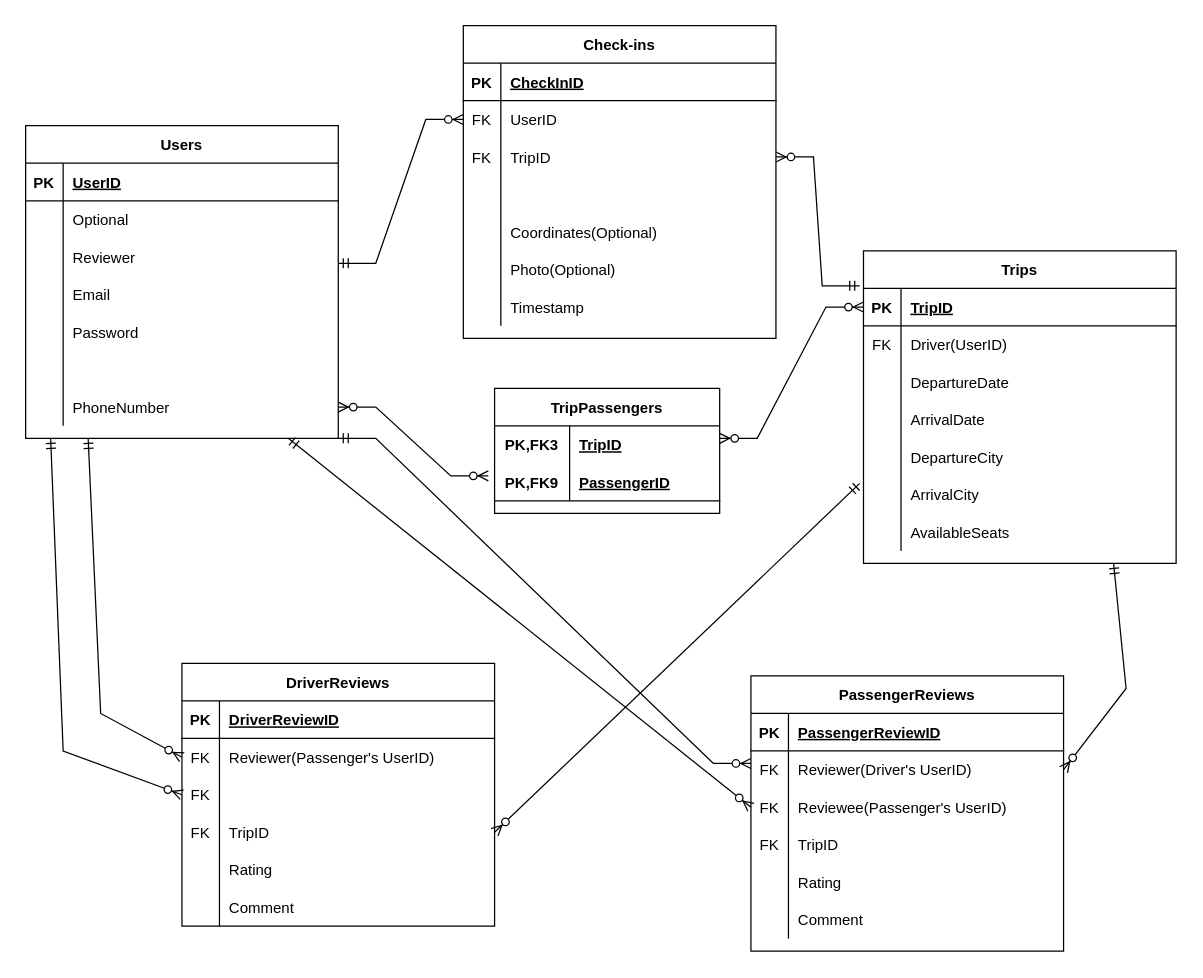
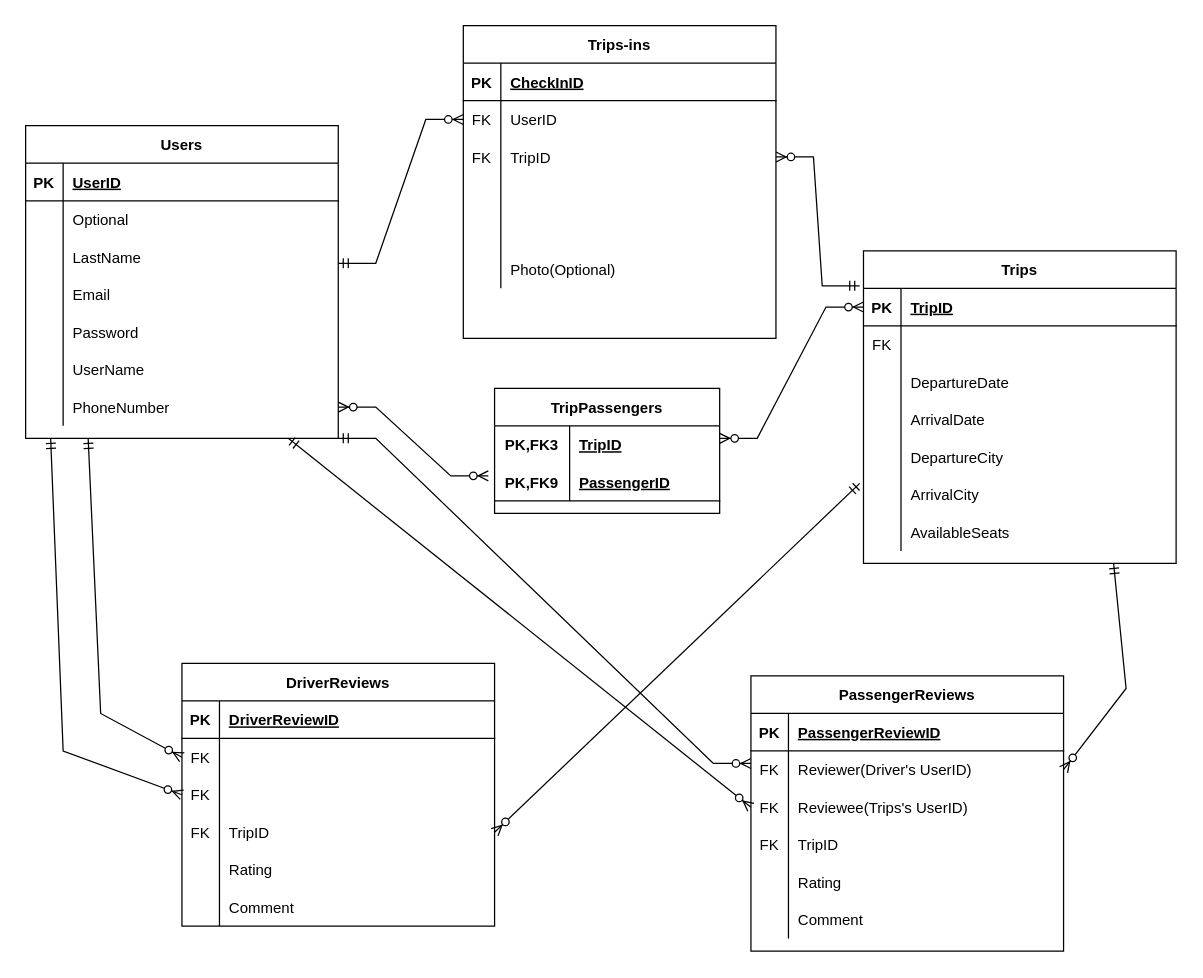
node "Check-ins": label "Check-ins" -> "Trips-ins"
node "Coordinates(Optional)": removed
node "Reviewer": label "Reviewer" -> "LastName"
node "Timestamp": removed
node "Driver(UserID)": removed
node "UserName": added
node "Reviewer(Passenger's UserID)": removed
node "Reviewee(Passenger's UserID)": label "Reviewee(Passenger's UserID)" -> "Reviewee(Trips's UserID)"
